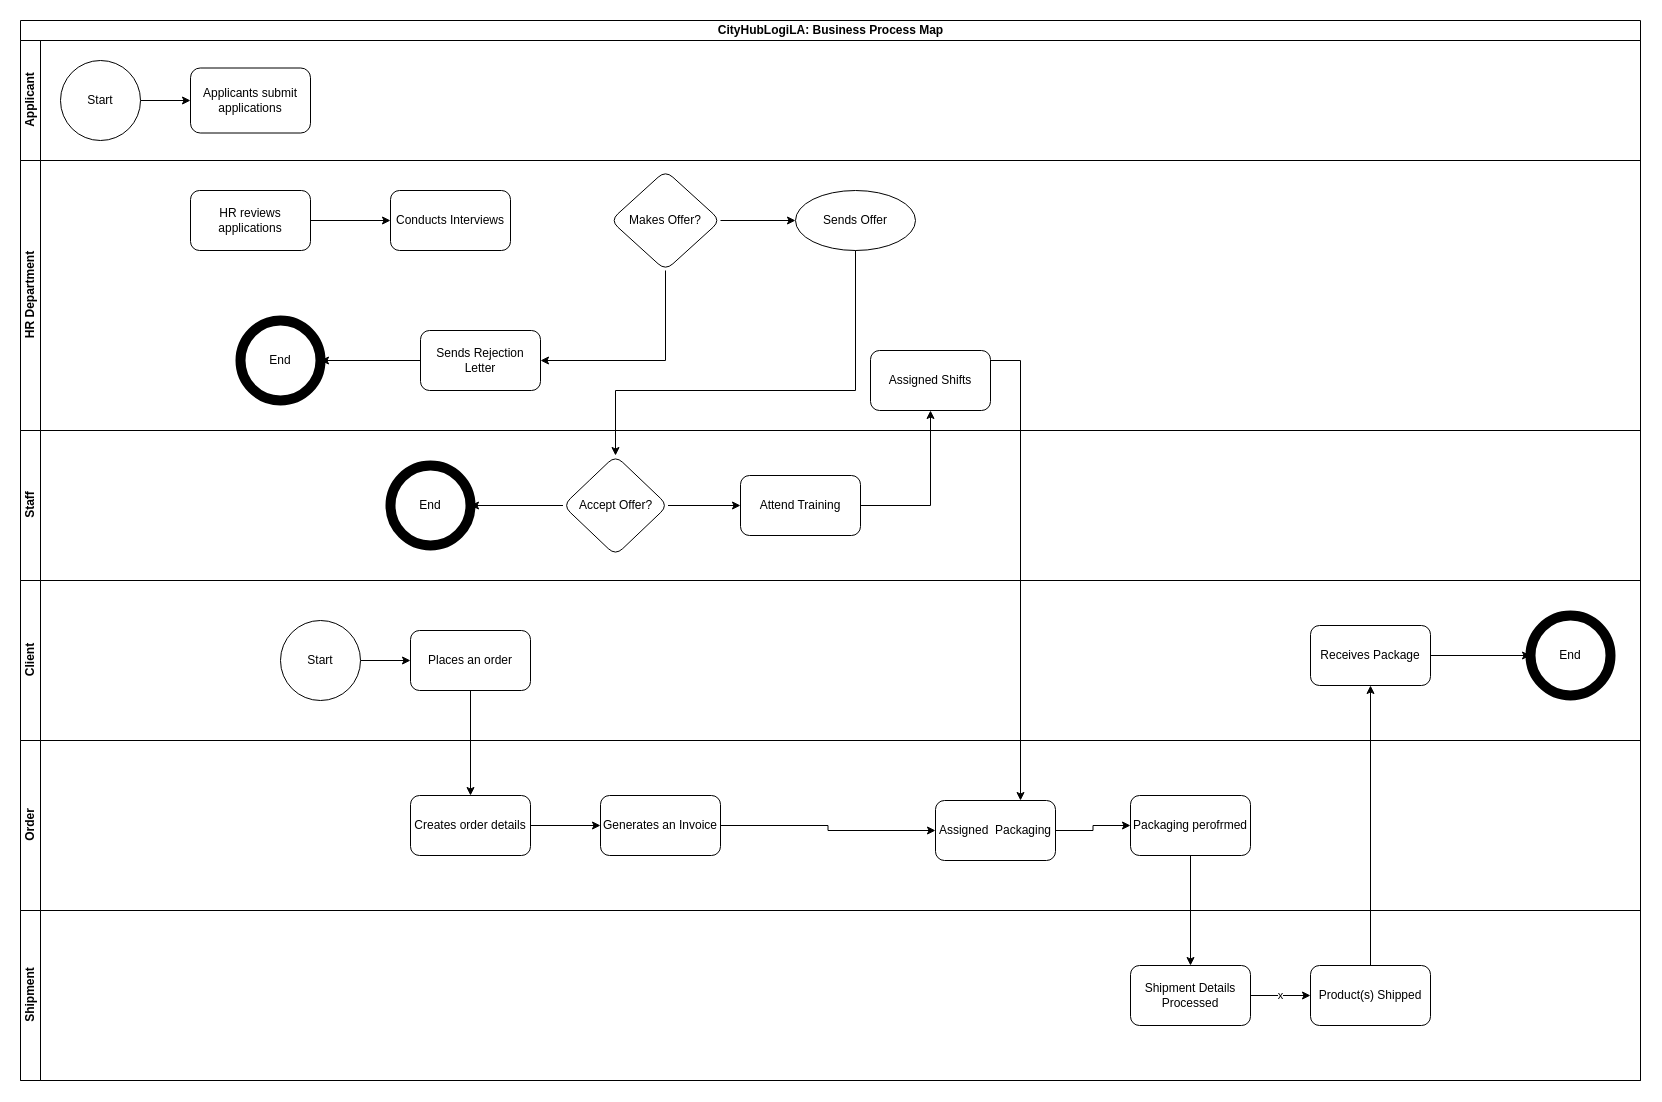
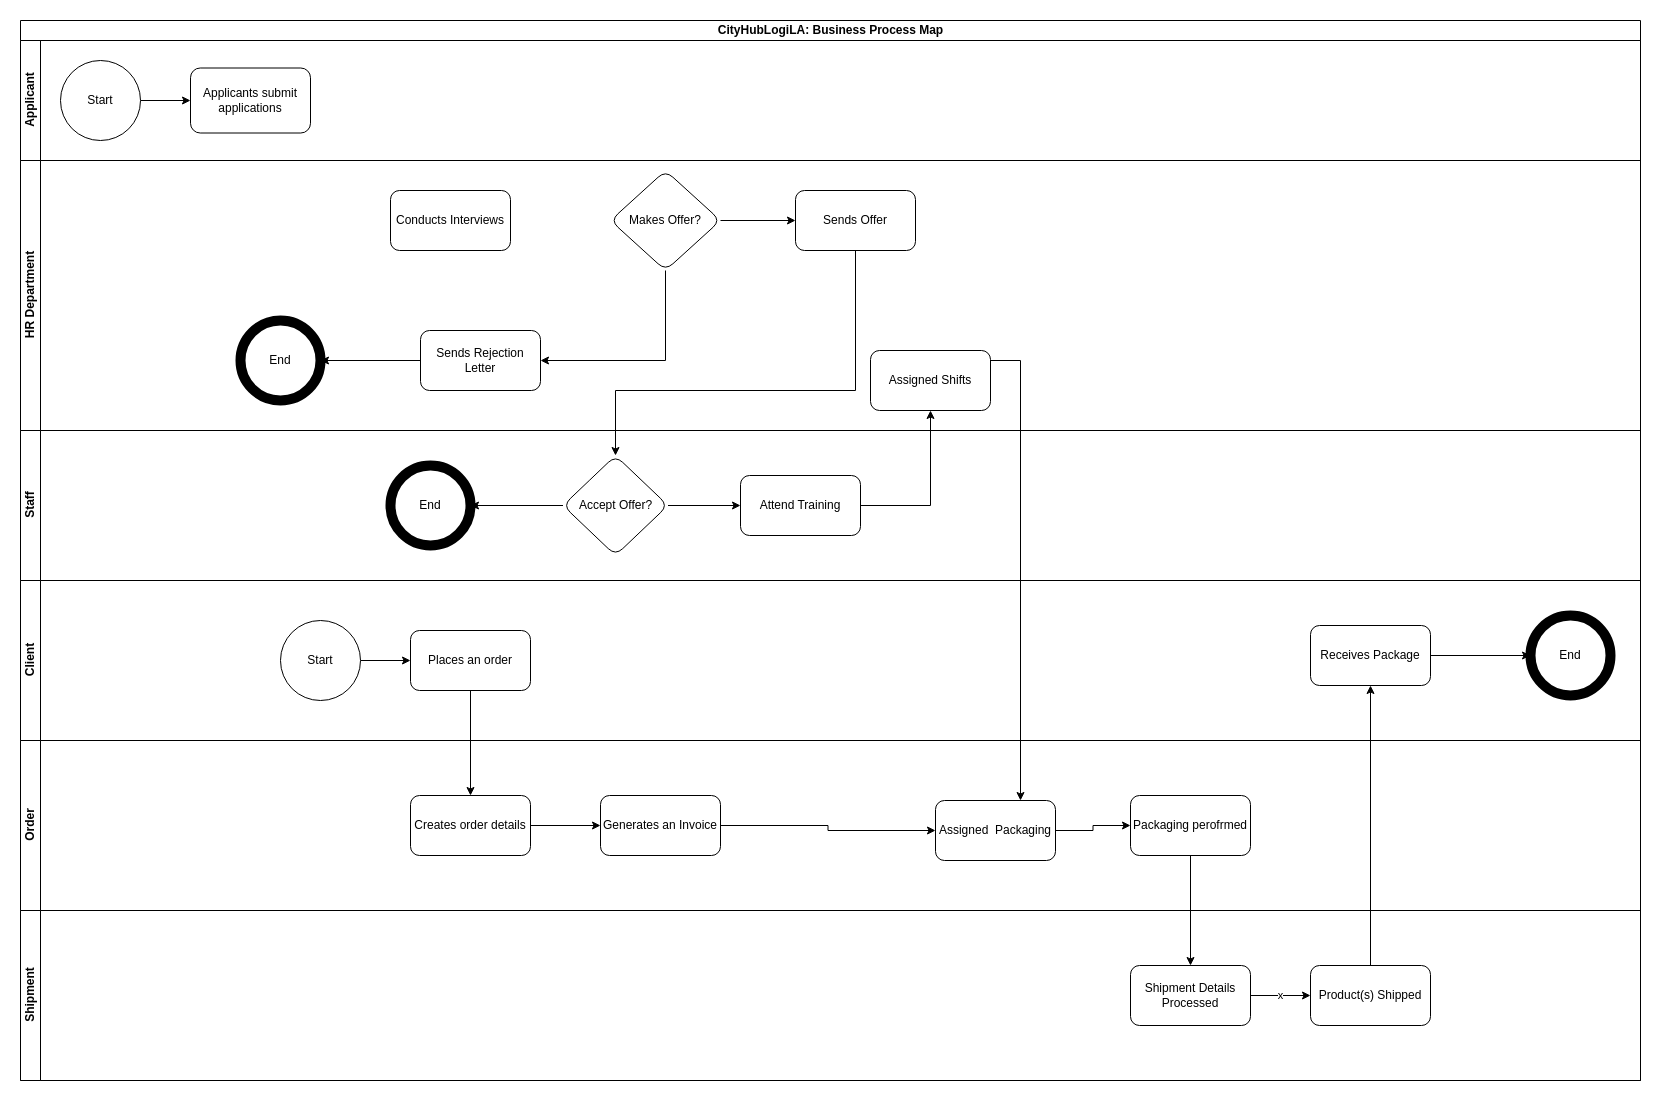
node "HR reviews applications": removed
edge "HR reviews applications" -> "Conducts Interviews": removed
node "Sends Offer": shape ellipse -> rounded rectangle
